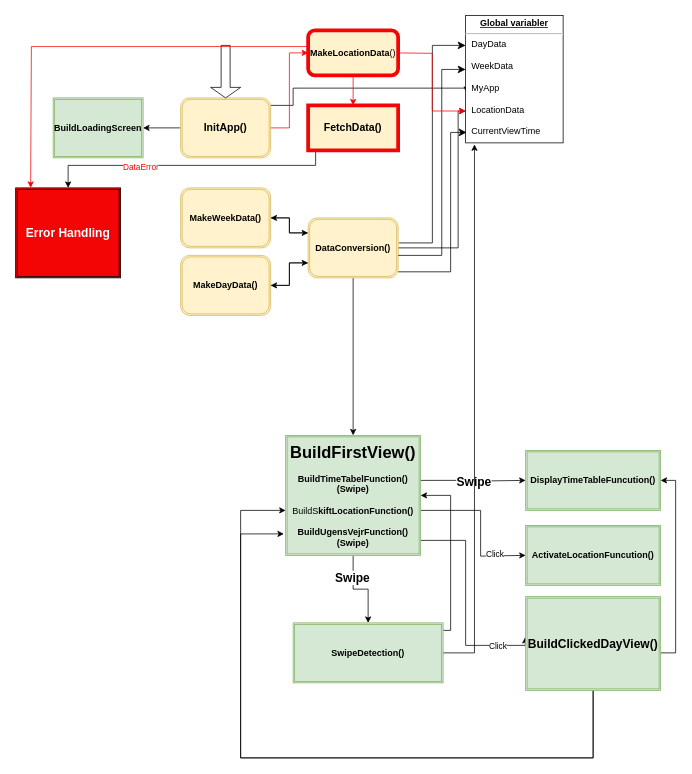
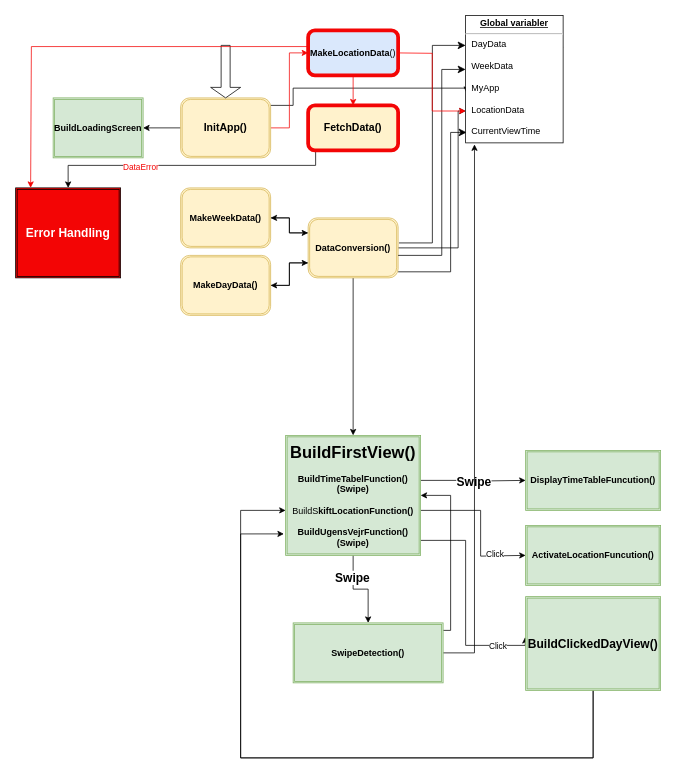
node "MakeLocationData()": fillcolor #fff2cc -> #dae8fc
node "FetchData()": shape rectangle -> rounded rectangle
edge "BuildClickedDayView()" -> "DisplayTimeTableFuncution()": removed
